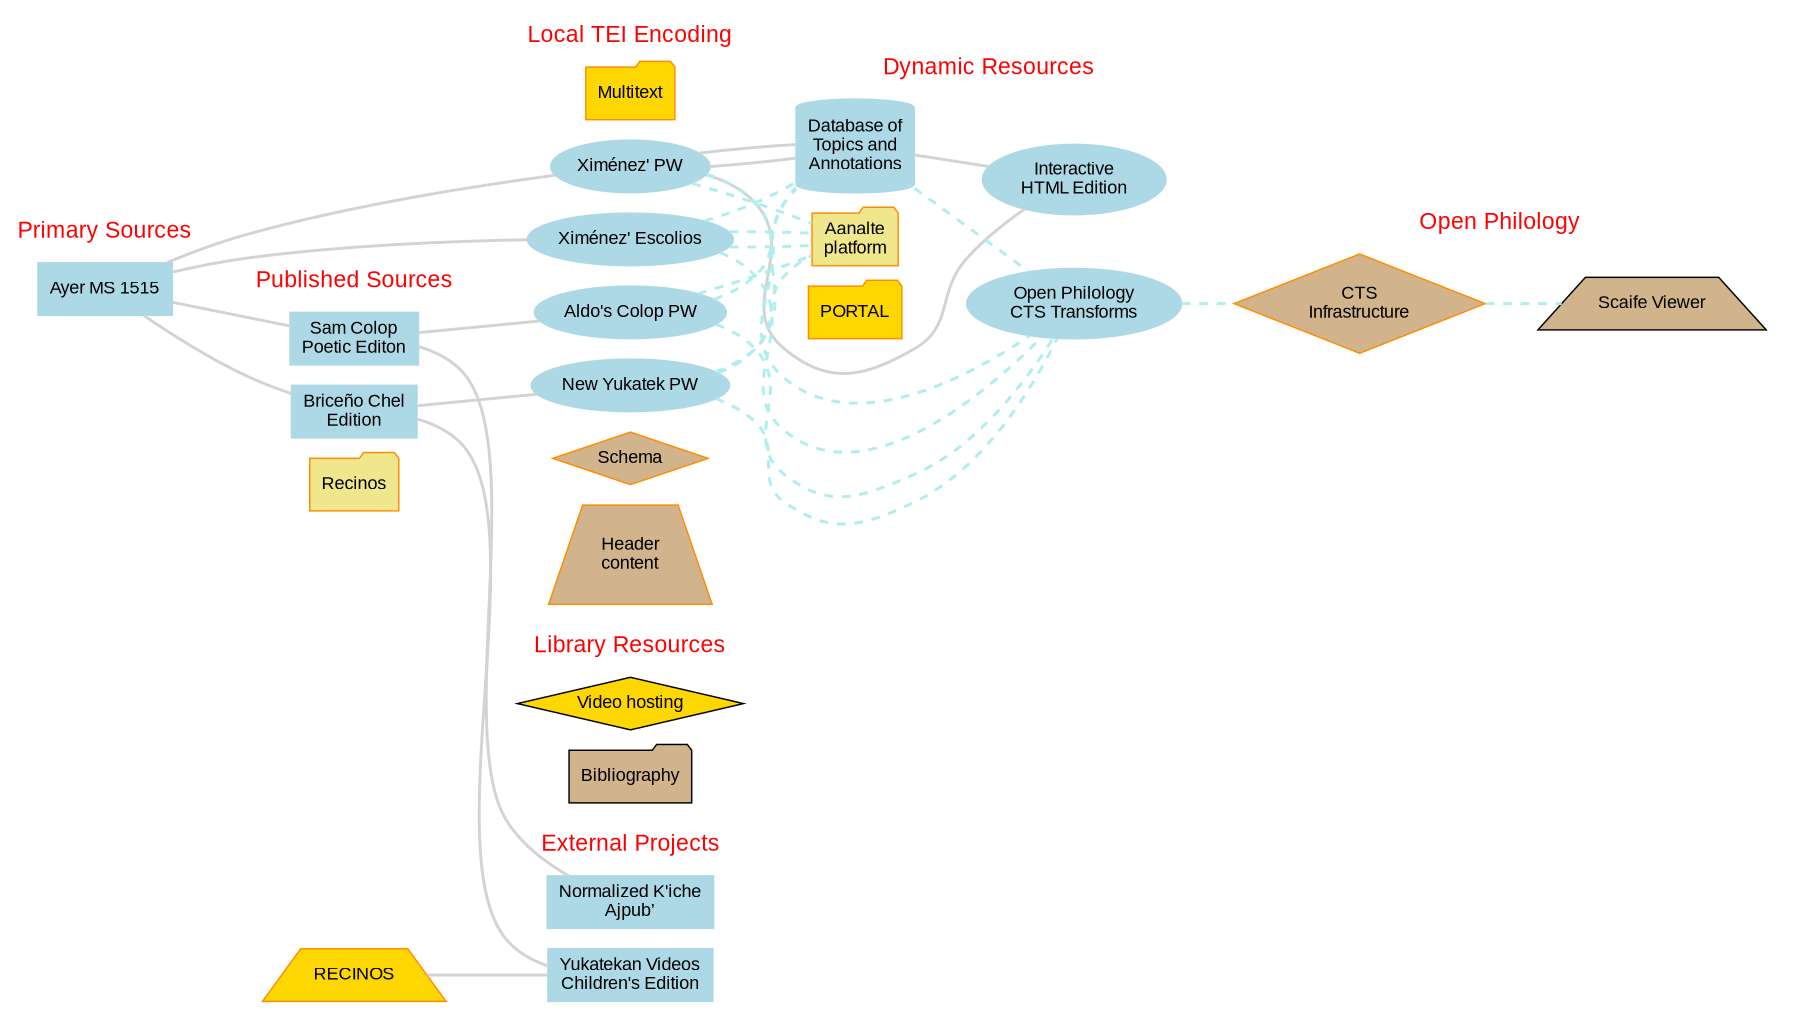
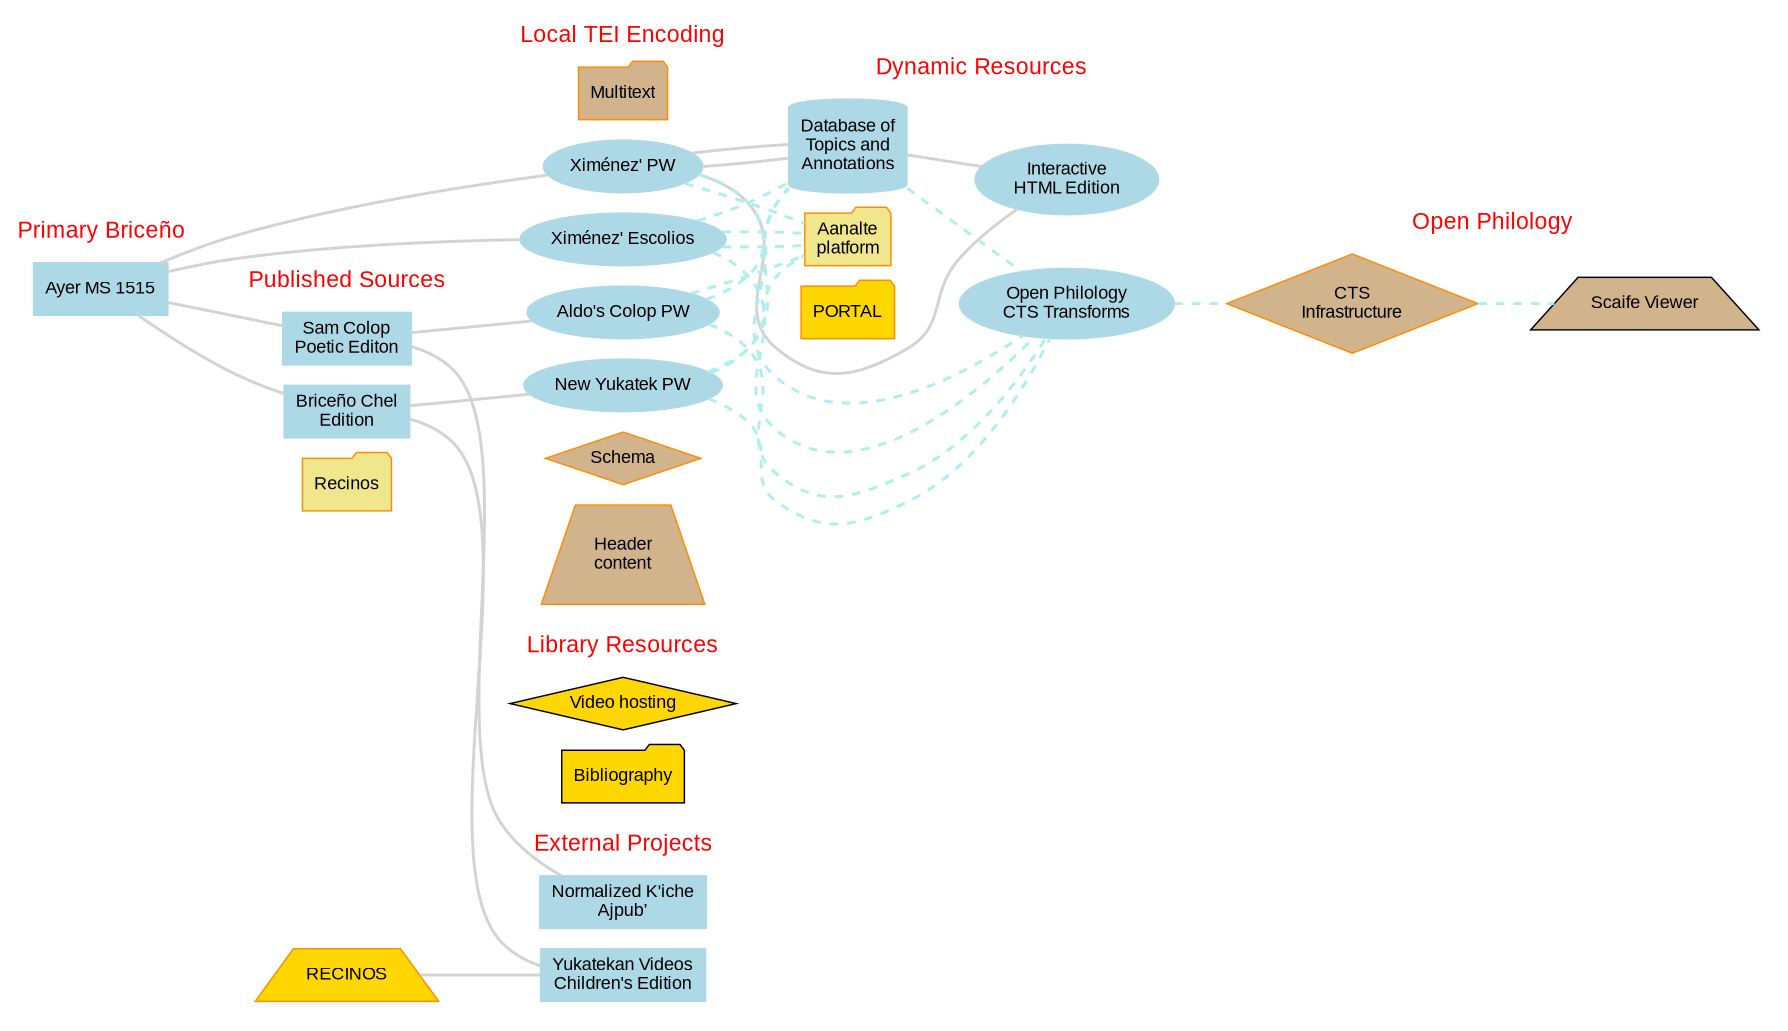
node "Multitext": fillcolor gold -> tan
cluster "Primary Sources": label "Primary Sources" -> "Primary Briceño"
node "Bibliography": fillcolor tan -> gold
